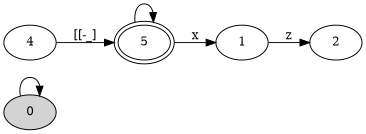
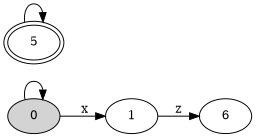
node "4": removed
edge "5" -> "1": now "0" -> "1"
node "2": label "2" -> "6"
